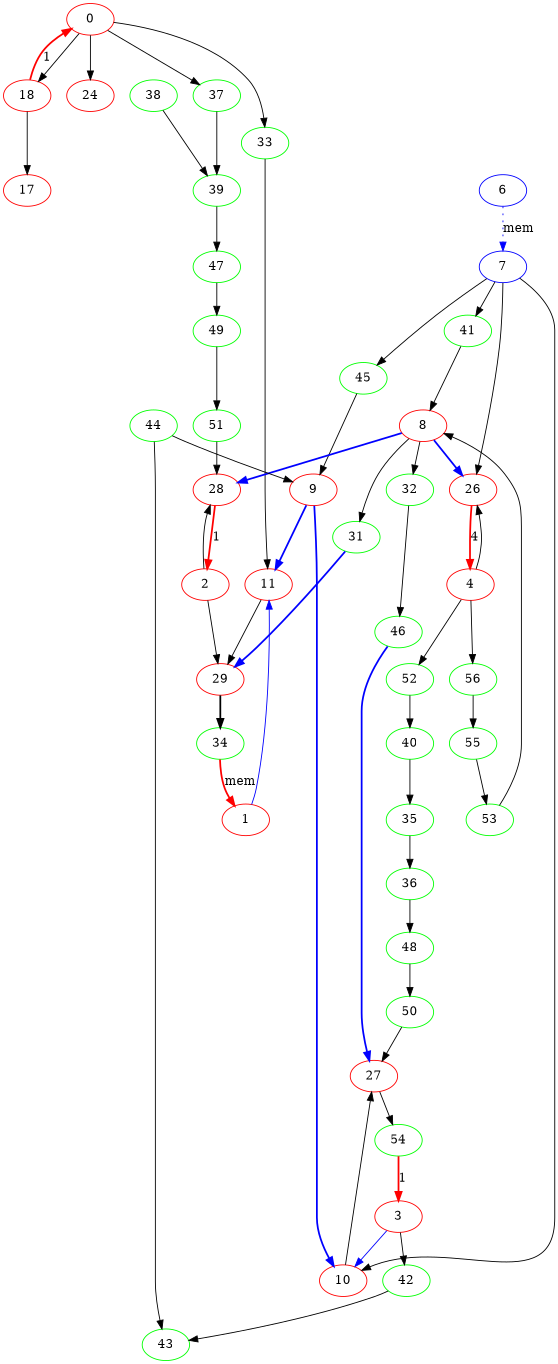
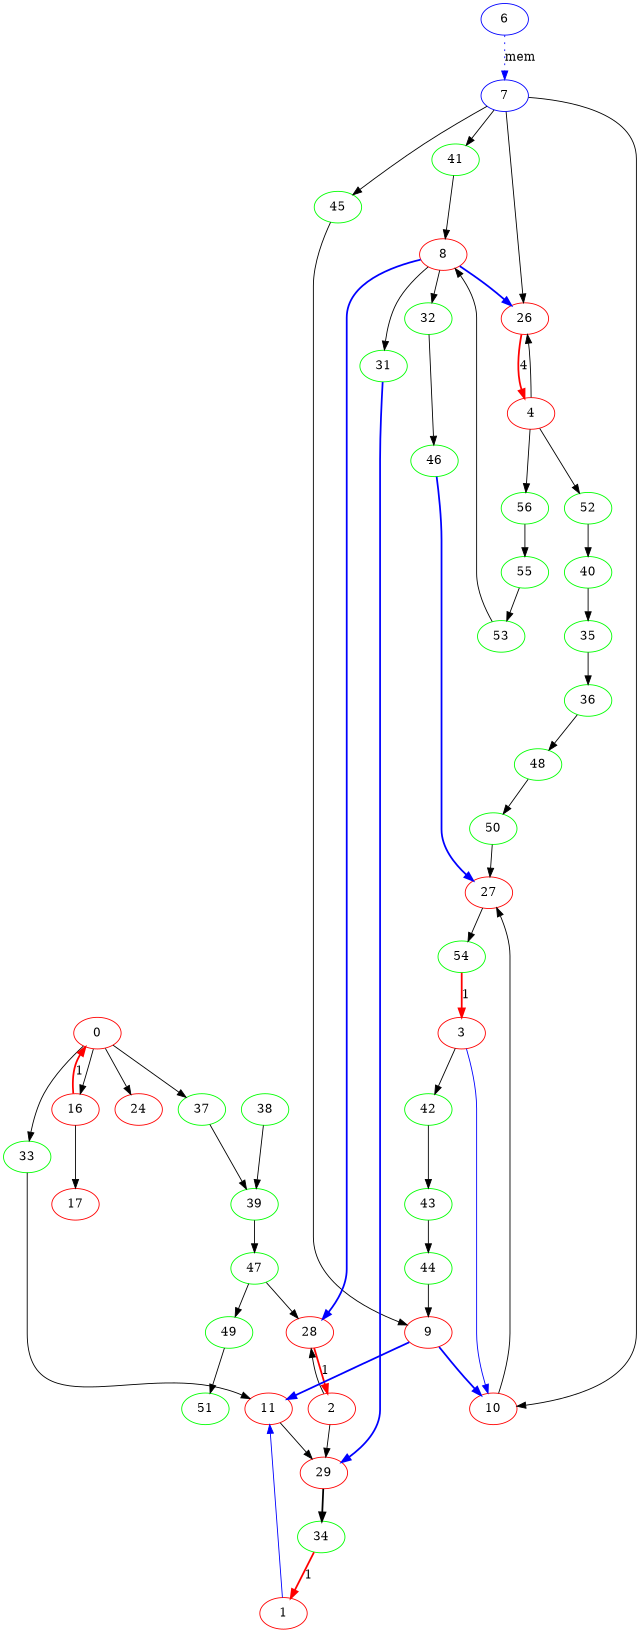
node "18": label "18" -> "16"
edge "51" -> "28": now "47" -> "28"
edge "34" -> "1": label "mem" -> "1"
edge "44" -> "43": reversed
